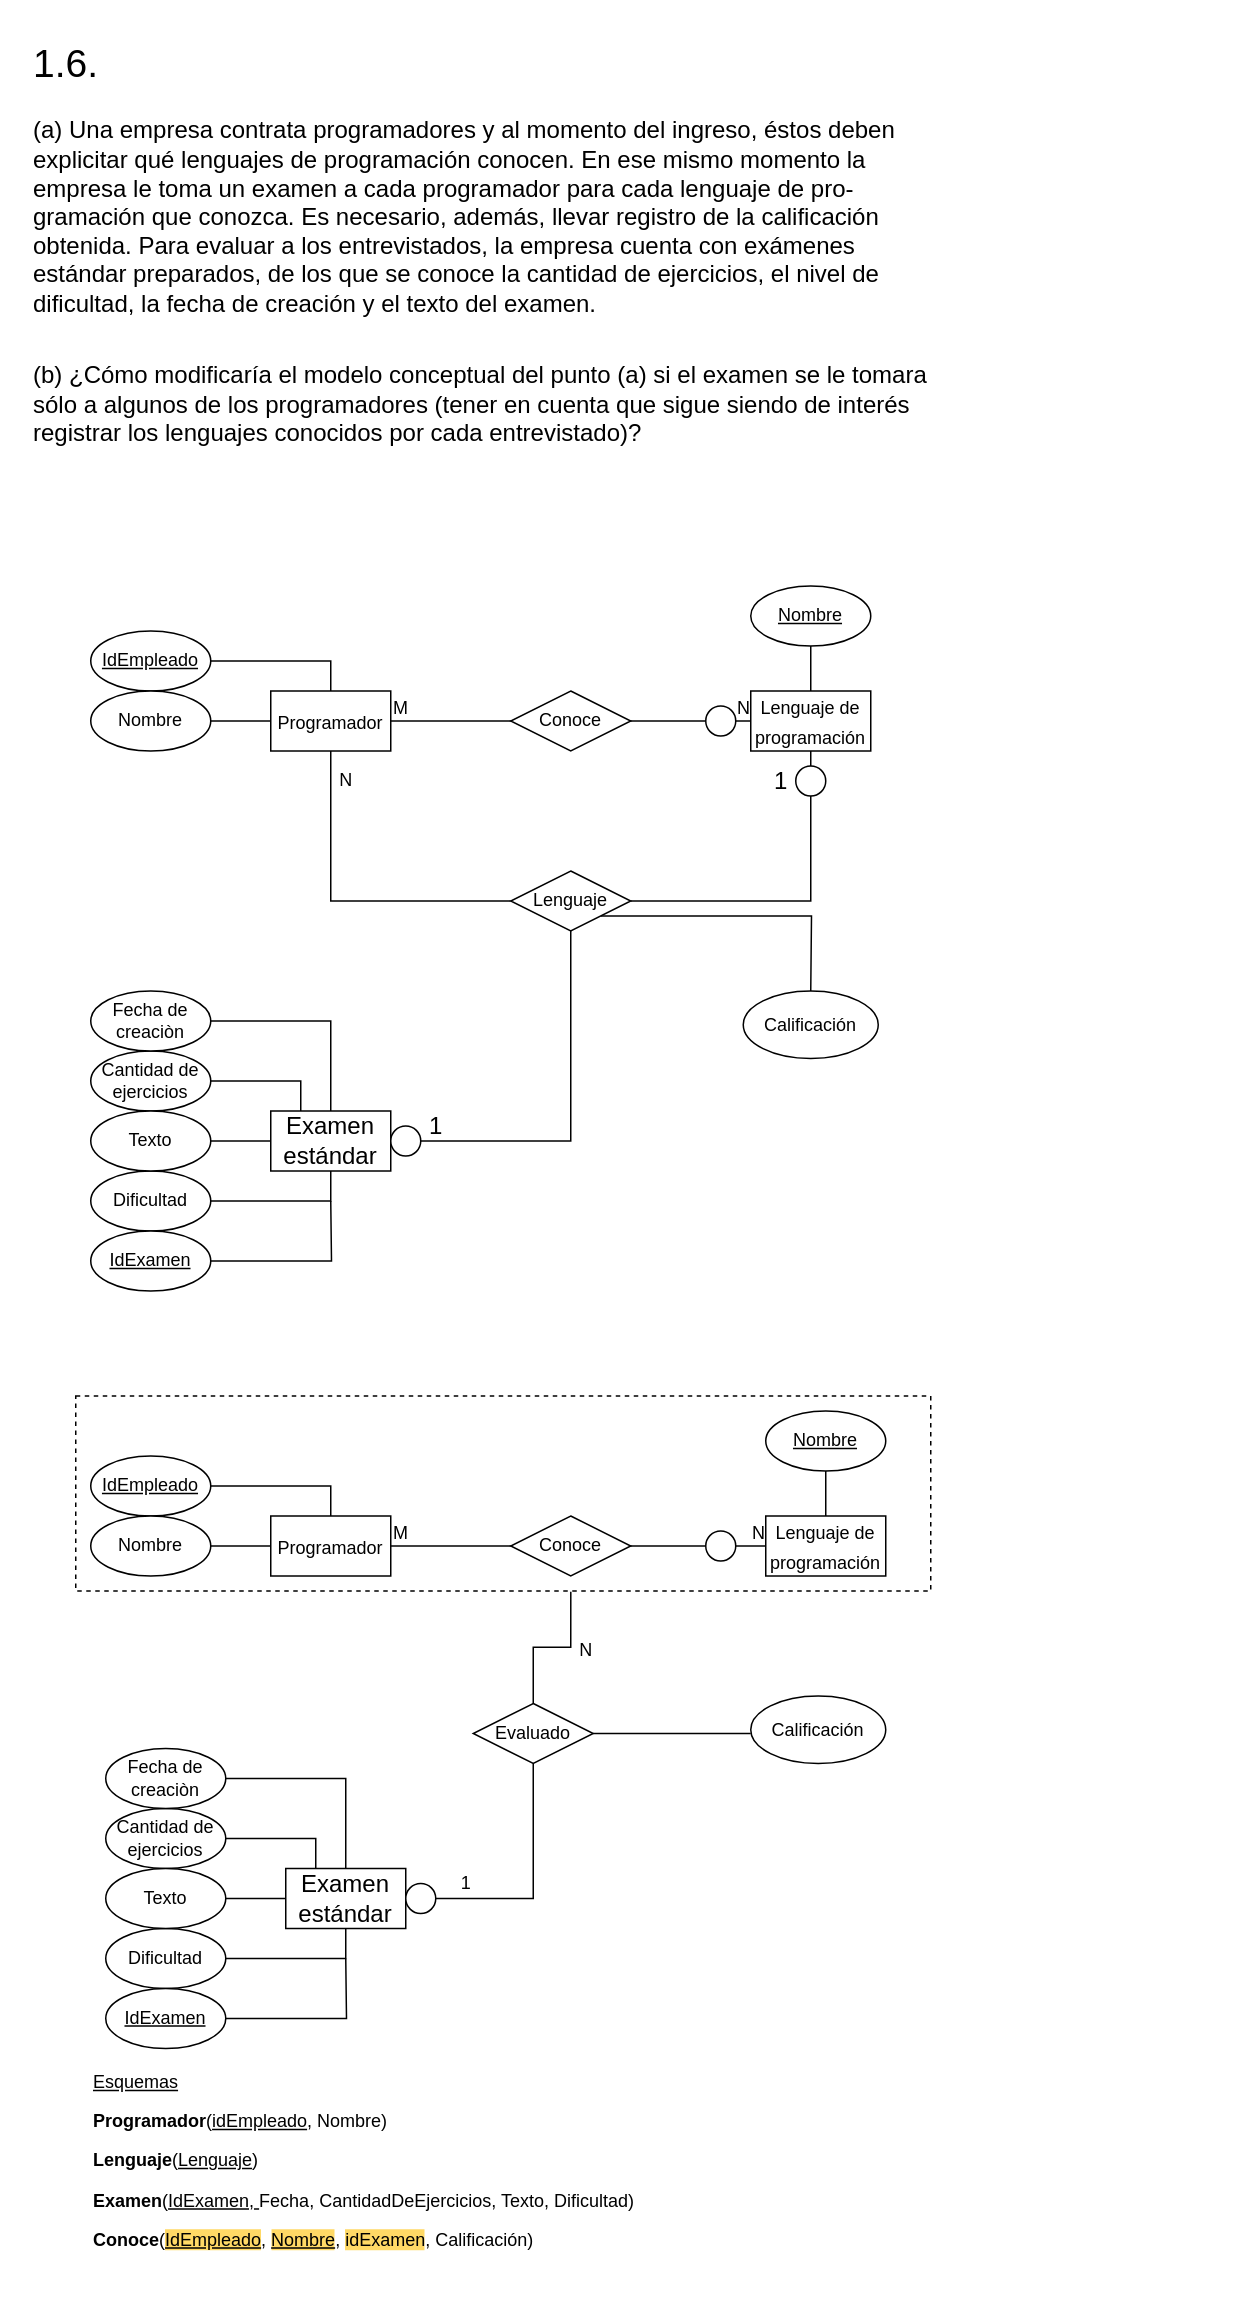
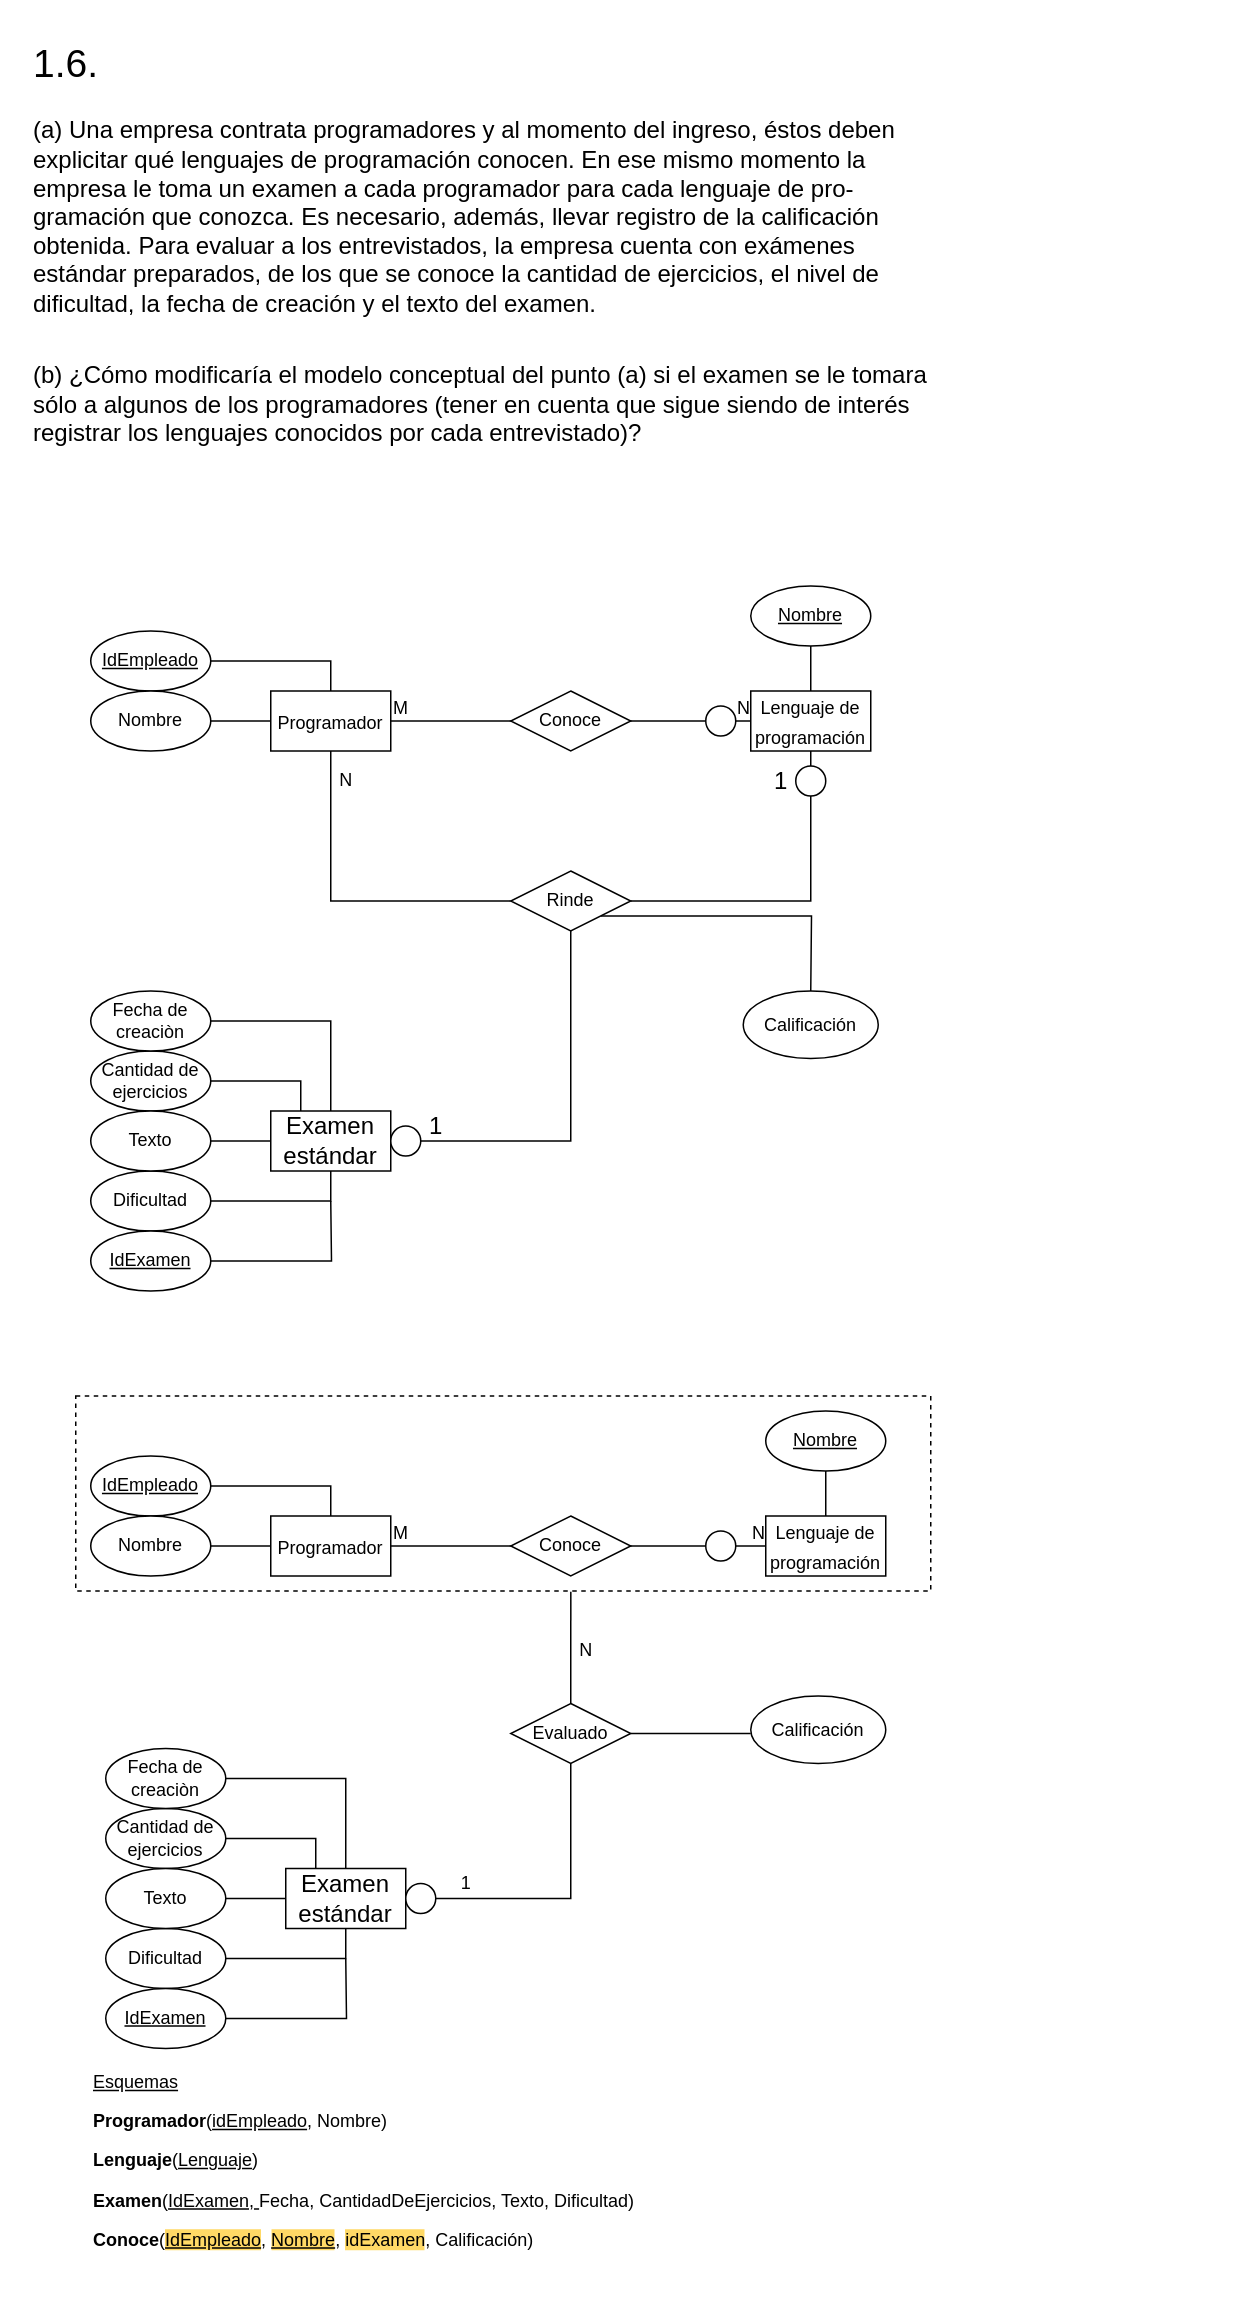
node "Lenguaje": label "Lenguaje" -> "Rinde"
node "Evaluado": moved (533, 1733) -> (571, 1733)
